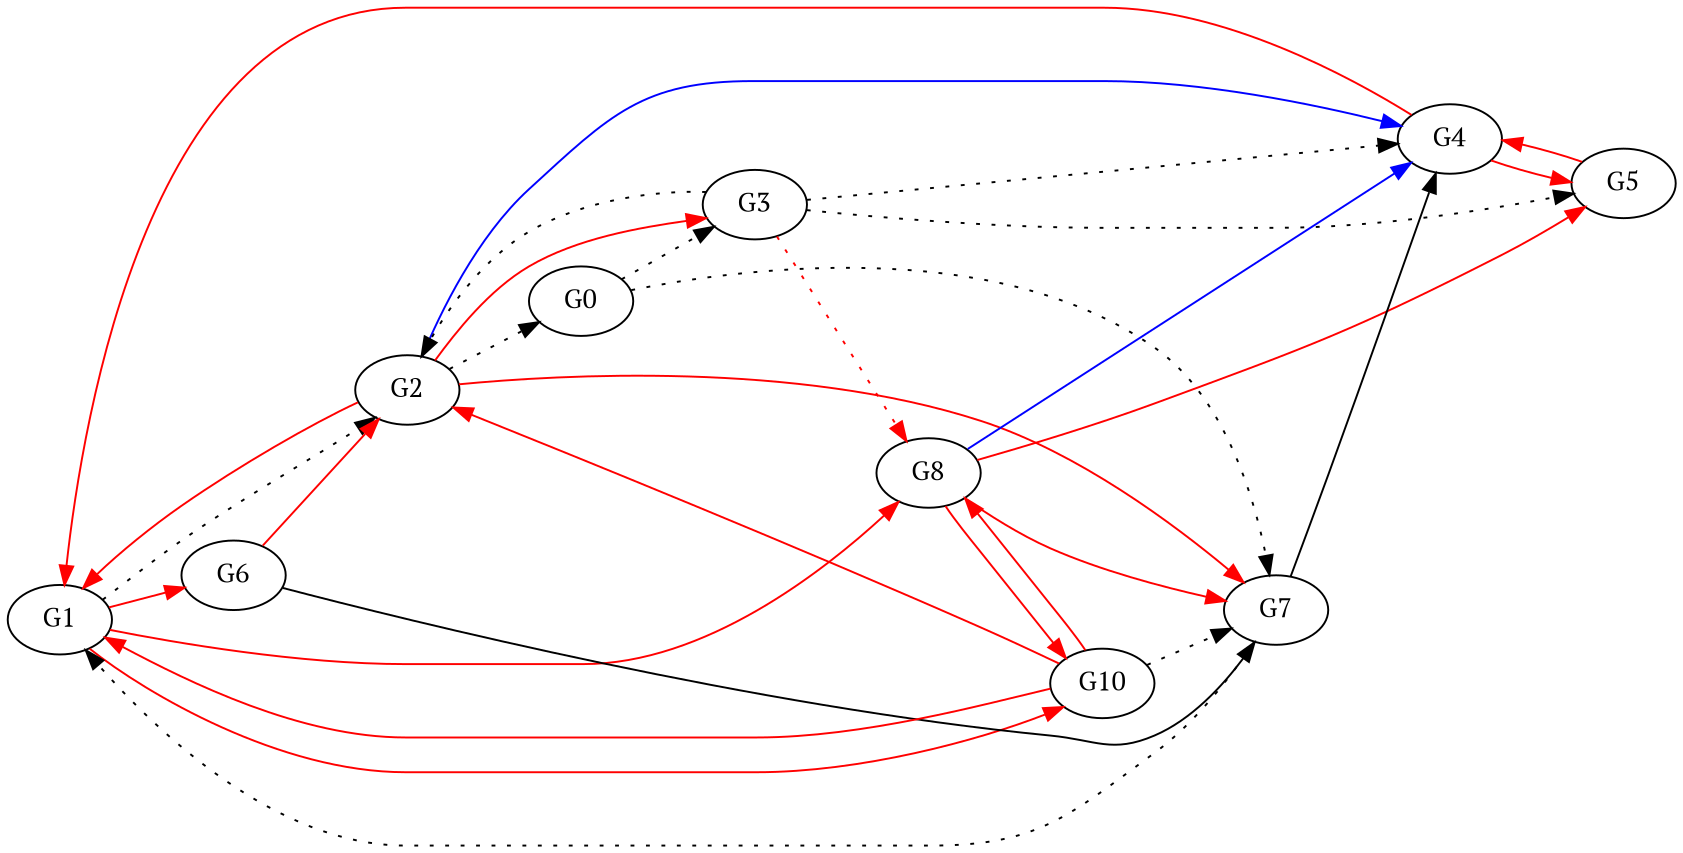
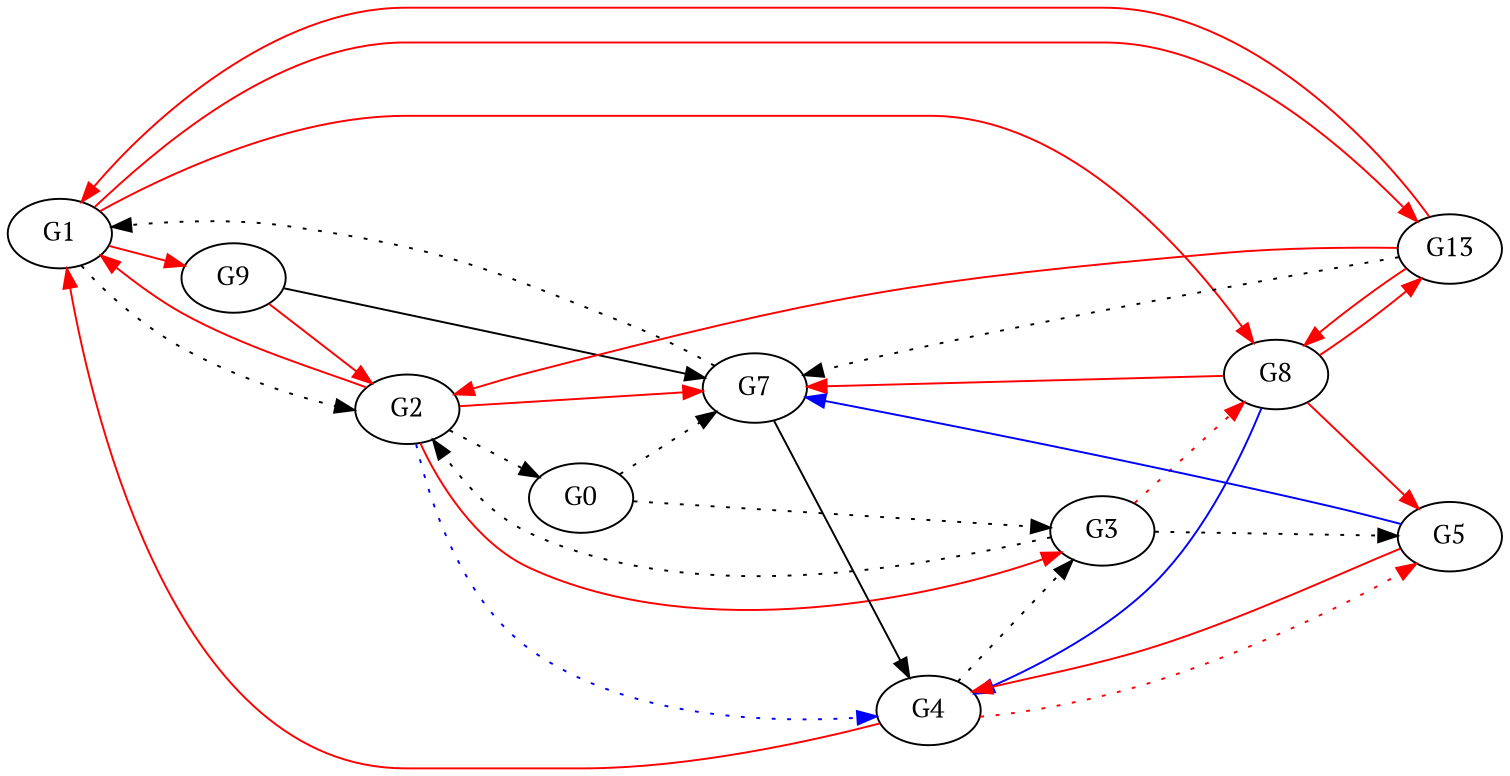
edge "G2" -> "G4": style solid -> dotted
edge "G4" -> "G5": style solid -> dotted
edge "G3" -> "G4": reversed
edge "G5" -> "G7": added
node "G6": label "G6" -> "G9"
node "G10": label "G10" -> "G13"
